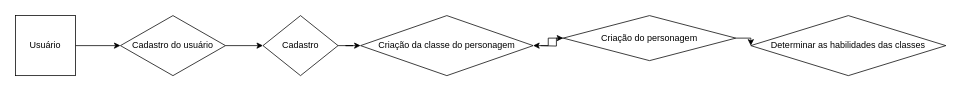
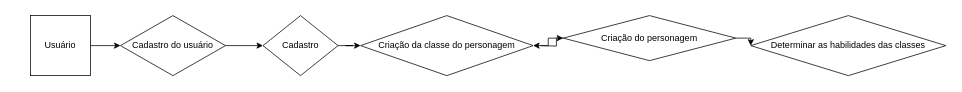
node "Usuário": moved (45, 45) -> (60, 45)
